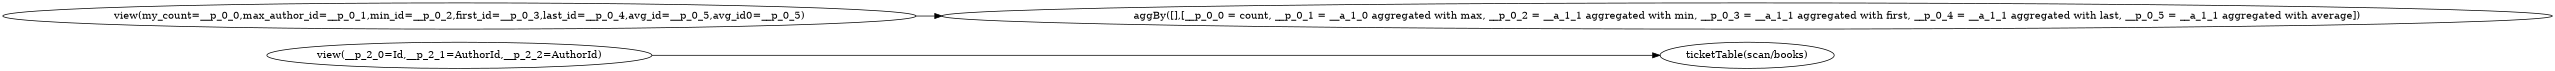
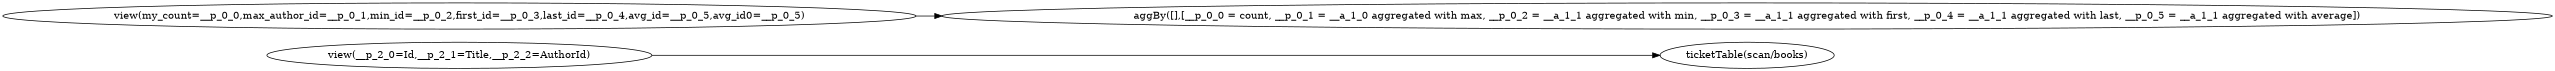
node "view(__p_2_0=Id,__p_2_1=AuthorId,__p_2_2=AuthorId)": label "view(__p_2_0=Id,__p_2_1=AuthorId,__p_2_2=AuthorId)" -> "view(__p_2_0=Id,__p_2_1=Title,__p_2_2=AuthorId)"
